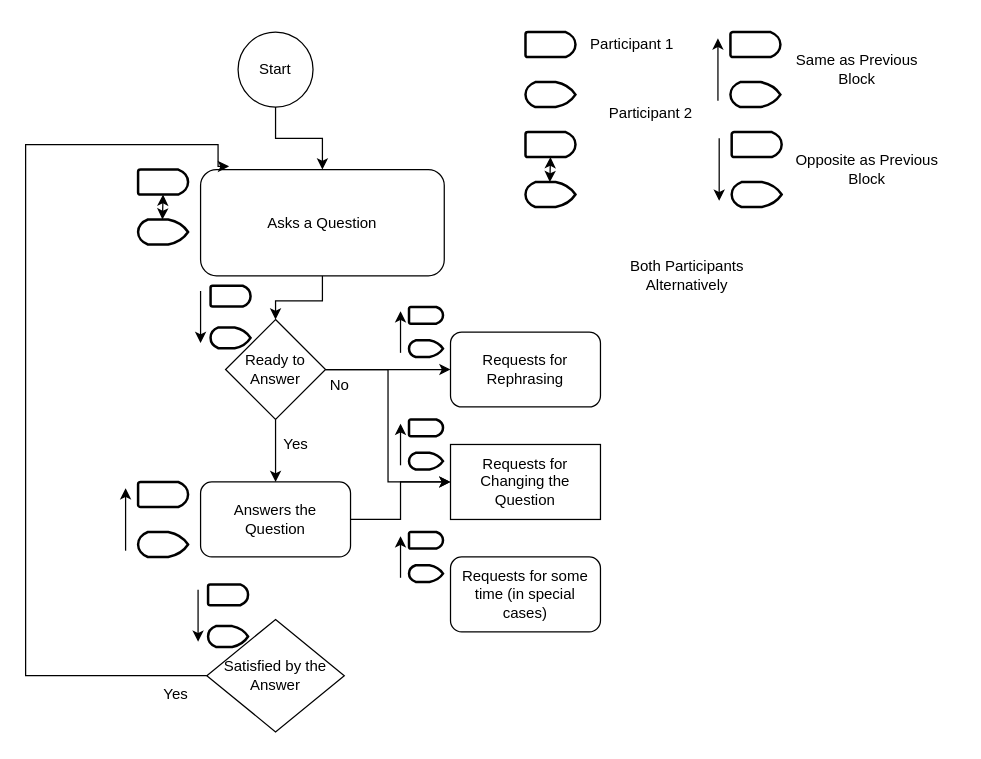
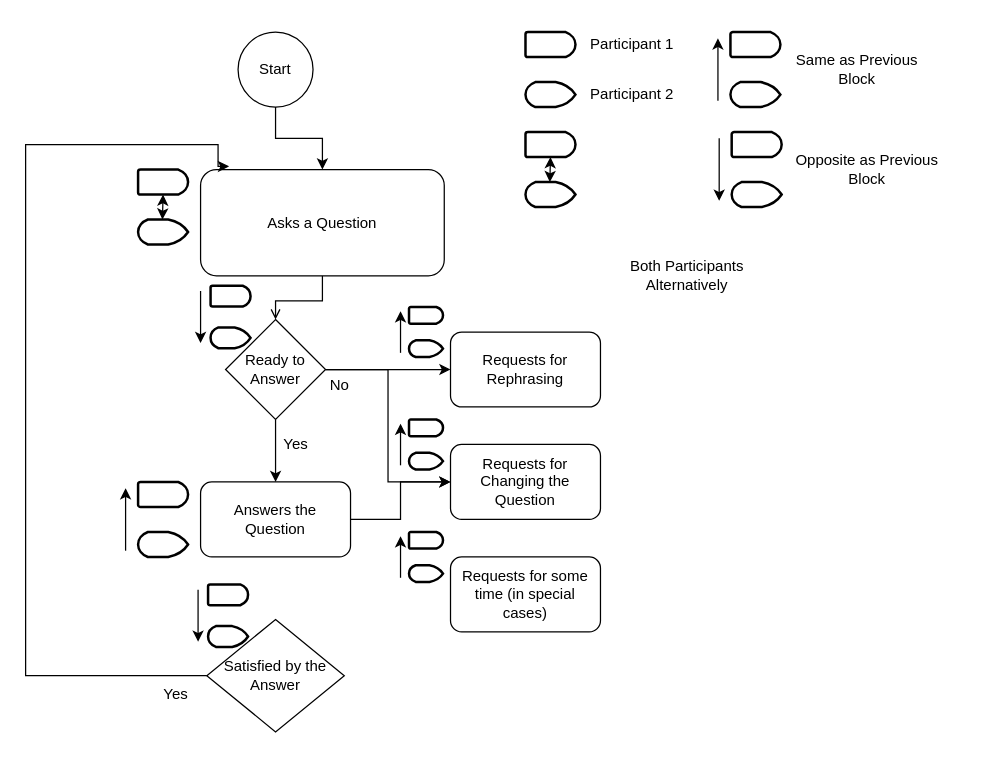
node "Participant 2": moved (651, 113) -> (632, 94)
edge "Asks a Question" -> "Ready to Answer": arrowhead classic -> open
node "Requests for Changing the Question": shape rectangle -> rounded rectangle
